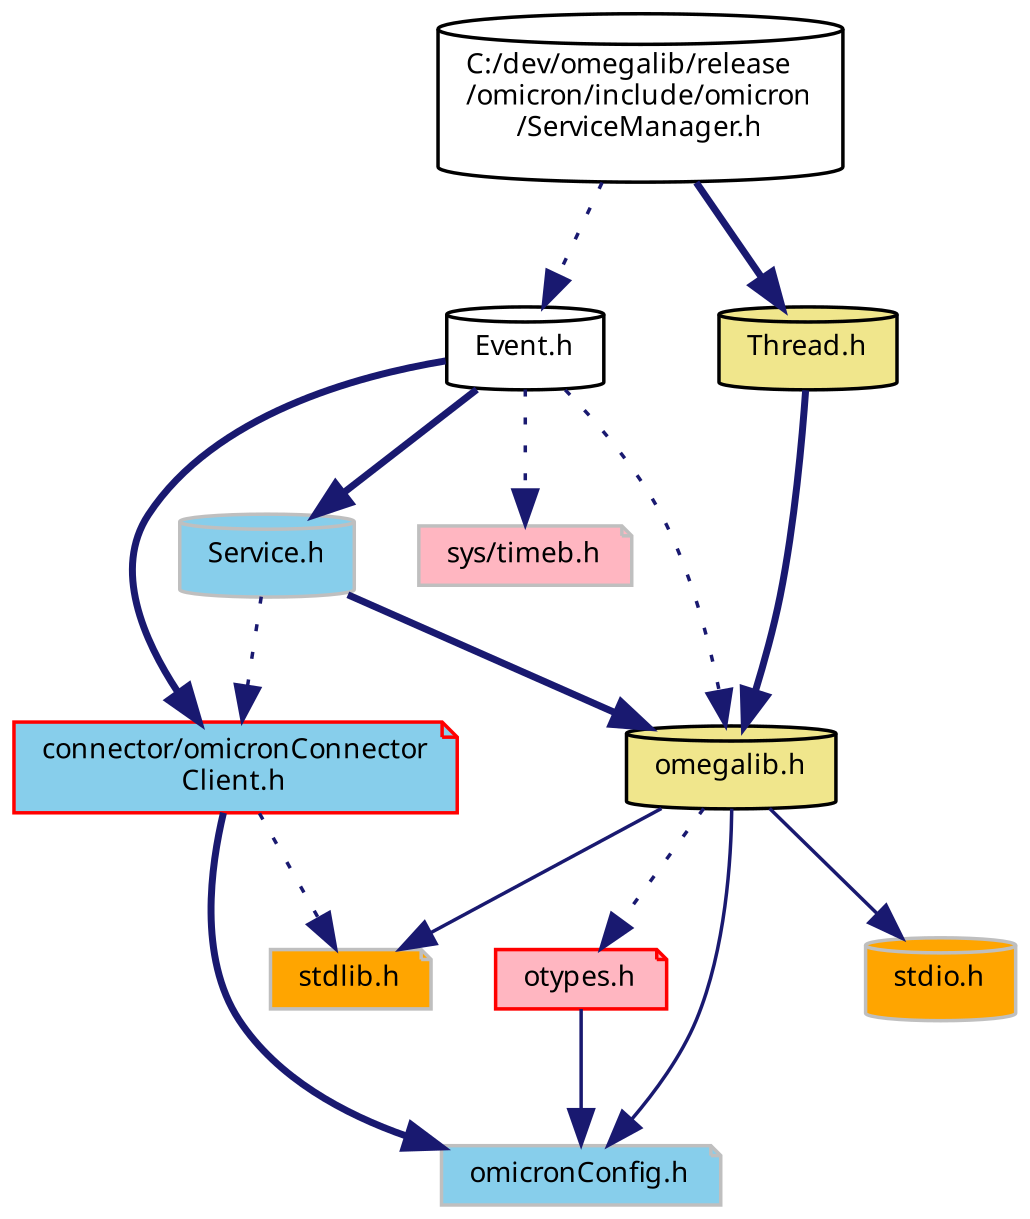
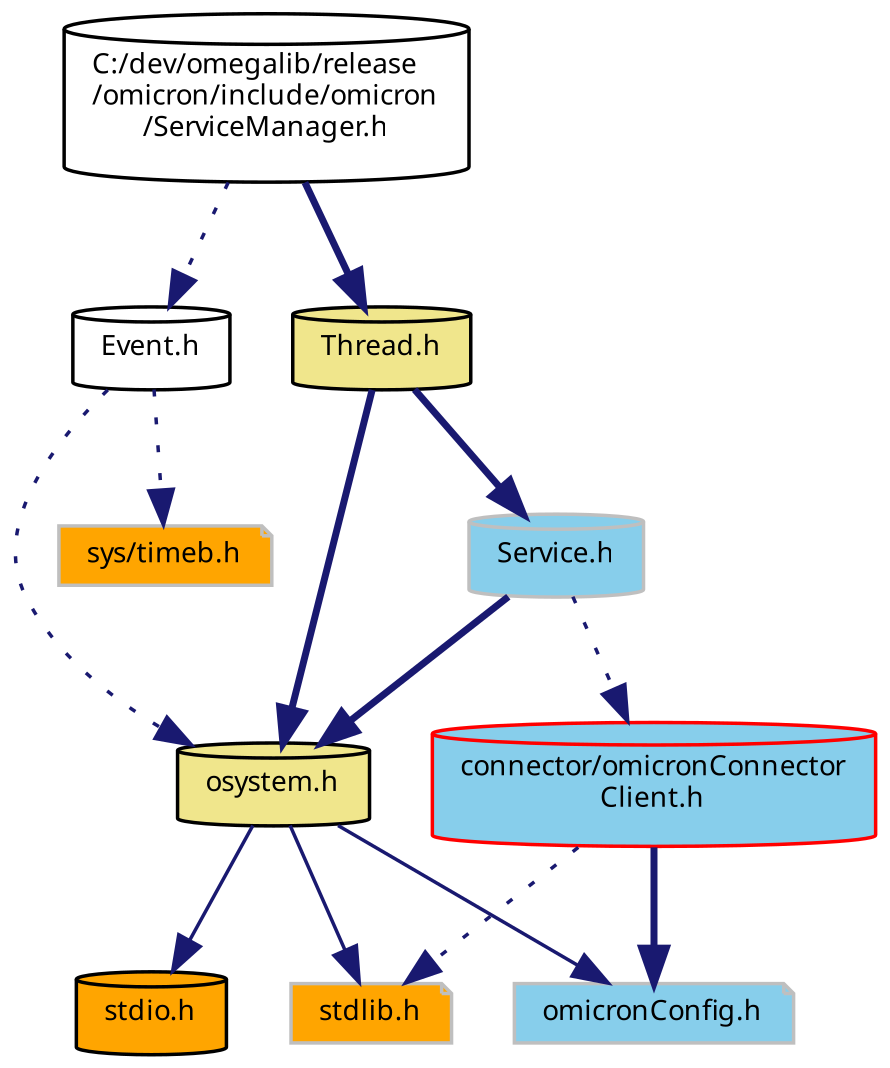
edge "Event.h" -> "Service.h": now "Thread.h" -> "Service.h"
edge "Event.h" -> "connector/omicronConnector Client.h": removed
node "sys/timeb.h": fillcolor lightpink -> orange
node "connector/omicronConnector Client.h": shape note -> cylinder
node "omegalib.h": label "omegalib.h" -> "osystem.h"
node "otypes.h": removed
node "stdio.h": color grey75 -> black
